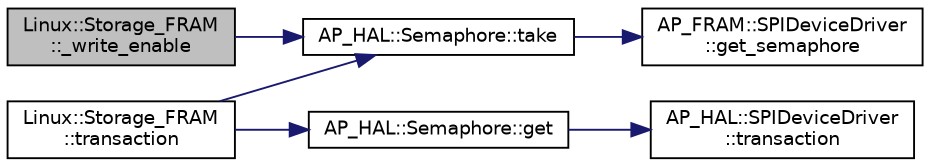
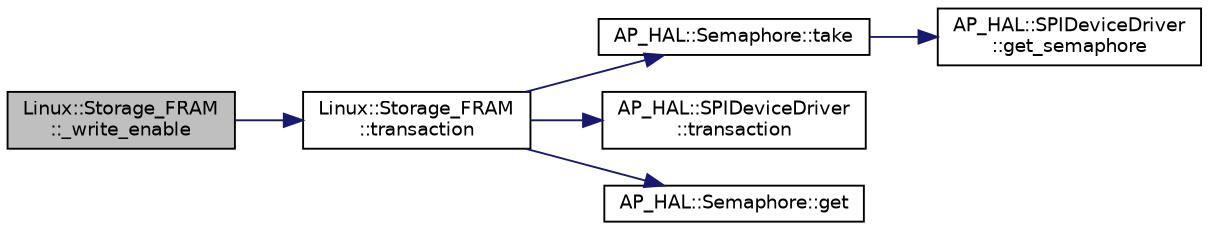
edge "Linux::Storage_FRAM ::_write_enable" -> "AP_HAL::Semaphore::take": now "Linux::Storage_FRAM ::_write_enable" -> "Linux::Storage_FRAM ::transaction"
node "AP_FRAM::SPIDeviceDriver ::get_semaphore": label "AP_FRAM::SPIDeviceDriver ::get_semaphore" -> "AP_HAL::SPIDeviceDriver ::get_semaphore"
edge "AP_HAL::Semaphore::get" -> "AP_HAL::SPIDeviceDriver ::transaction": now "Linux::Storage_FRAM ::transaction" -> "AP_HAL::SPIDeviceDriver ::transaction"
